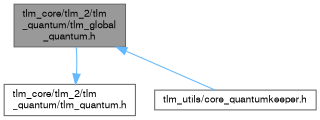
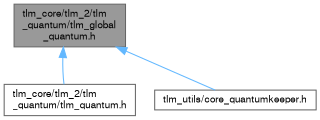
edge "tlm_core/tlm_2/tlm _quantum/tlm_global _quantum.h" -> "tlm_core/tlm_2/tlm _quantum/tlm_quantum.h": reversed
